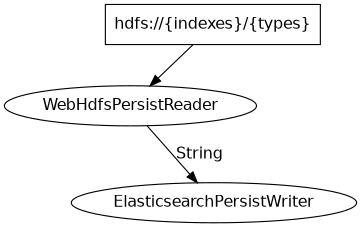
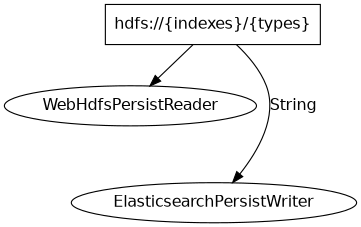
edge "WebHdfsPersistReader" -> "ElasticsearchPersistWriter": now "hdfs://{indexes}/{types}" -> "ElasticsearchPersistWriter"
